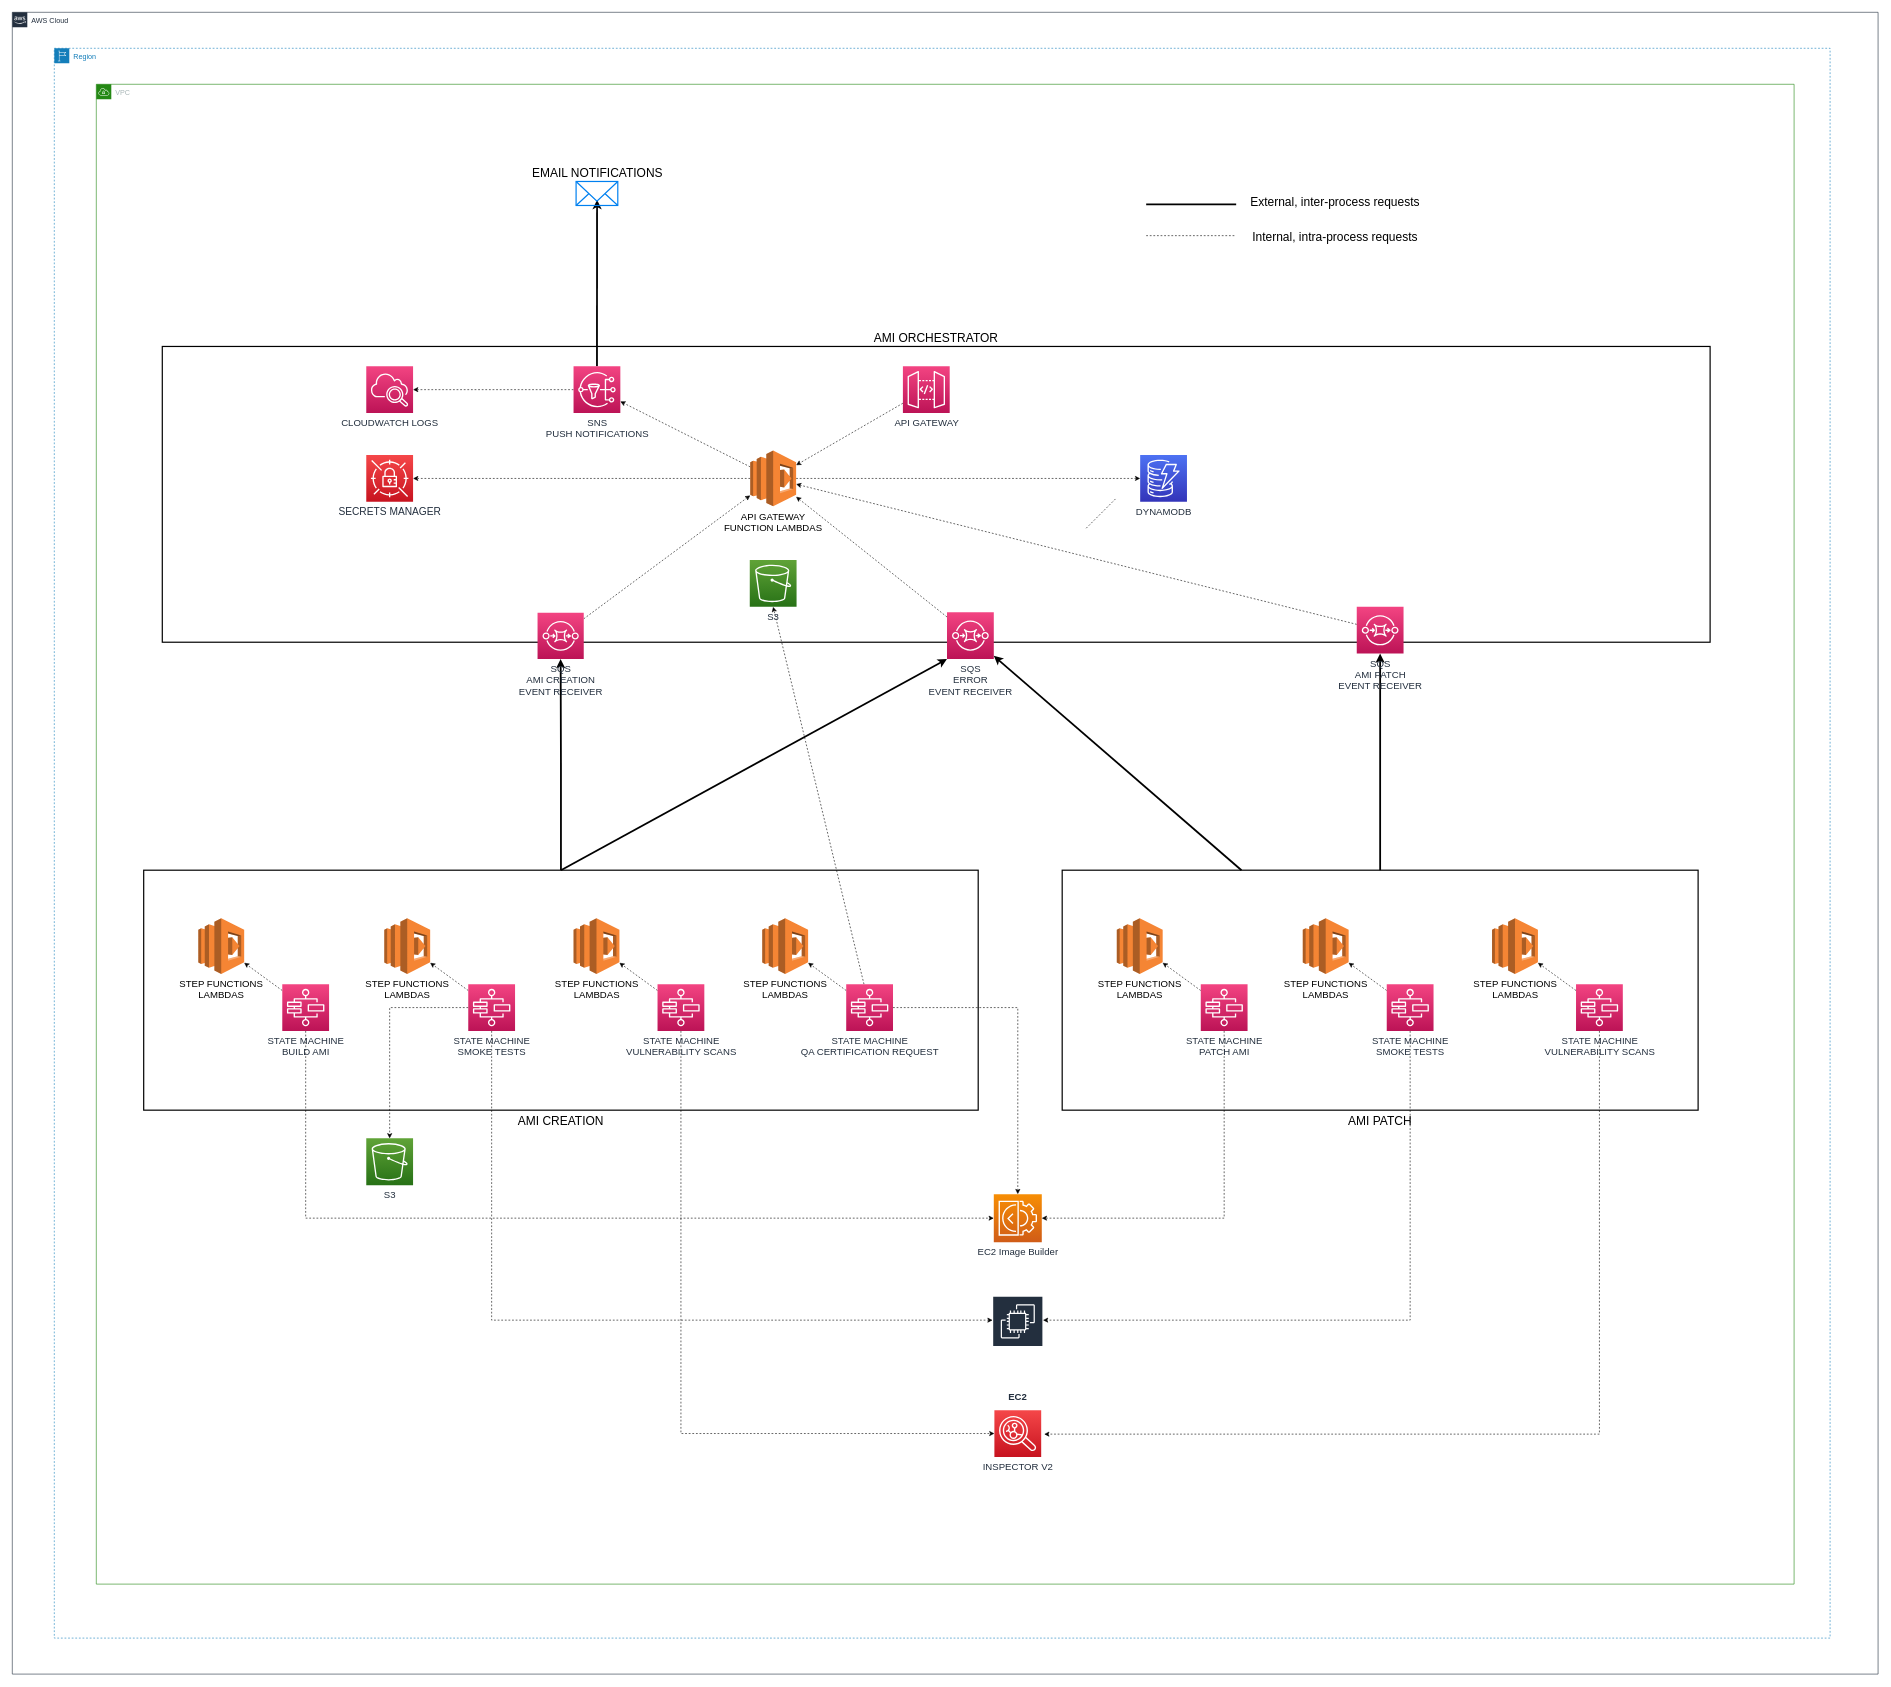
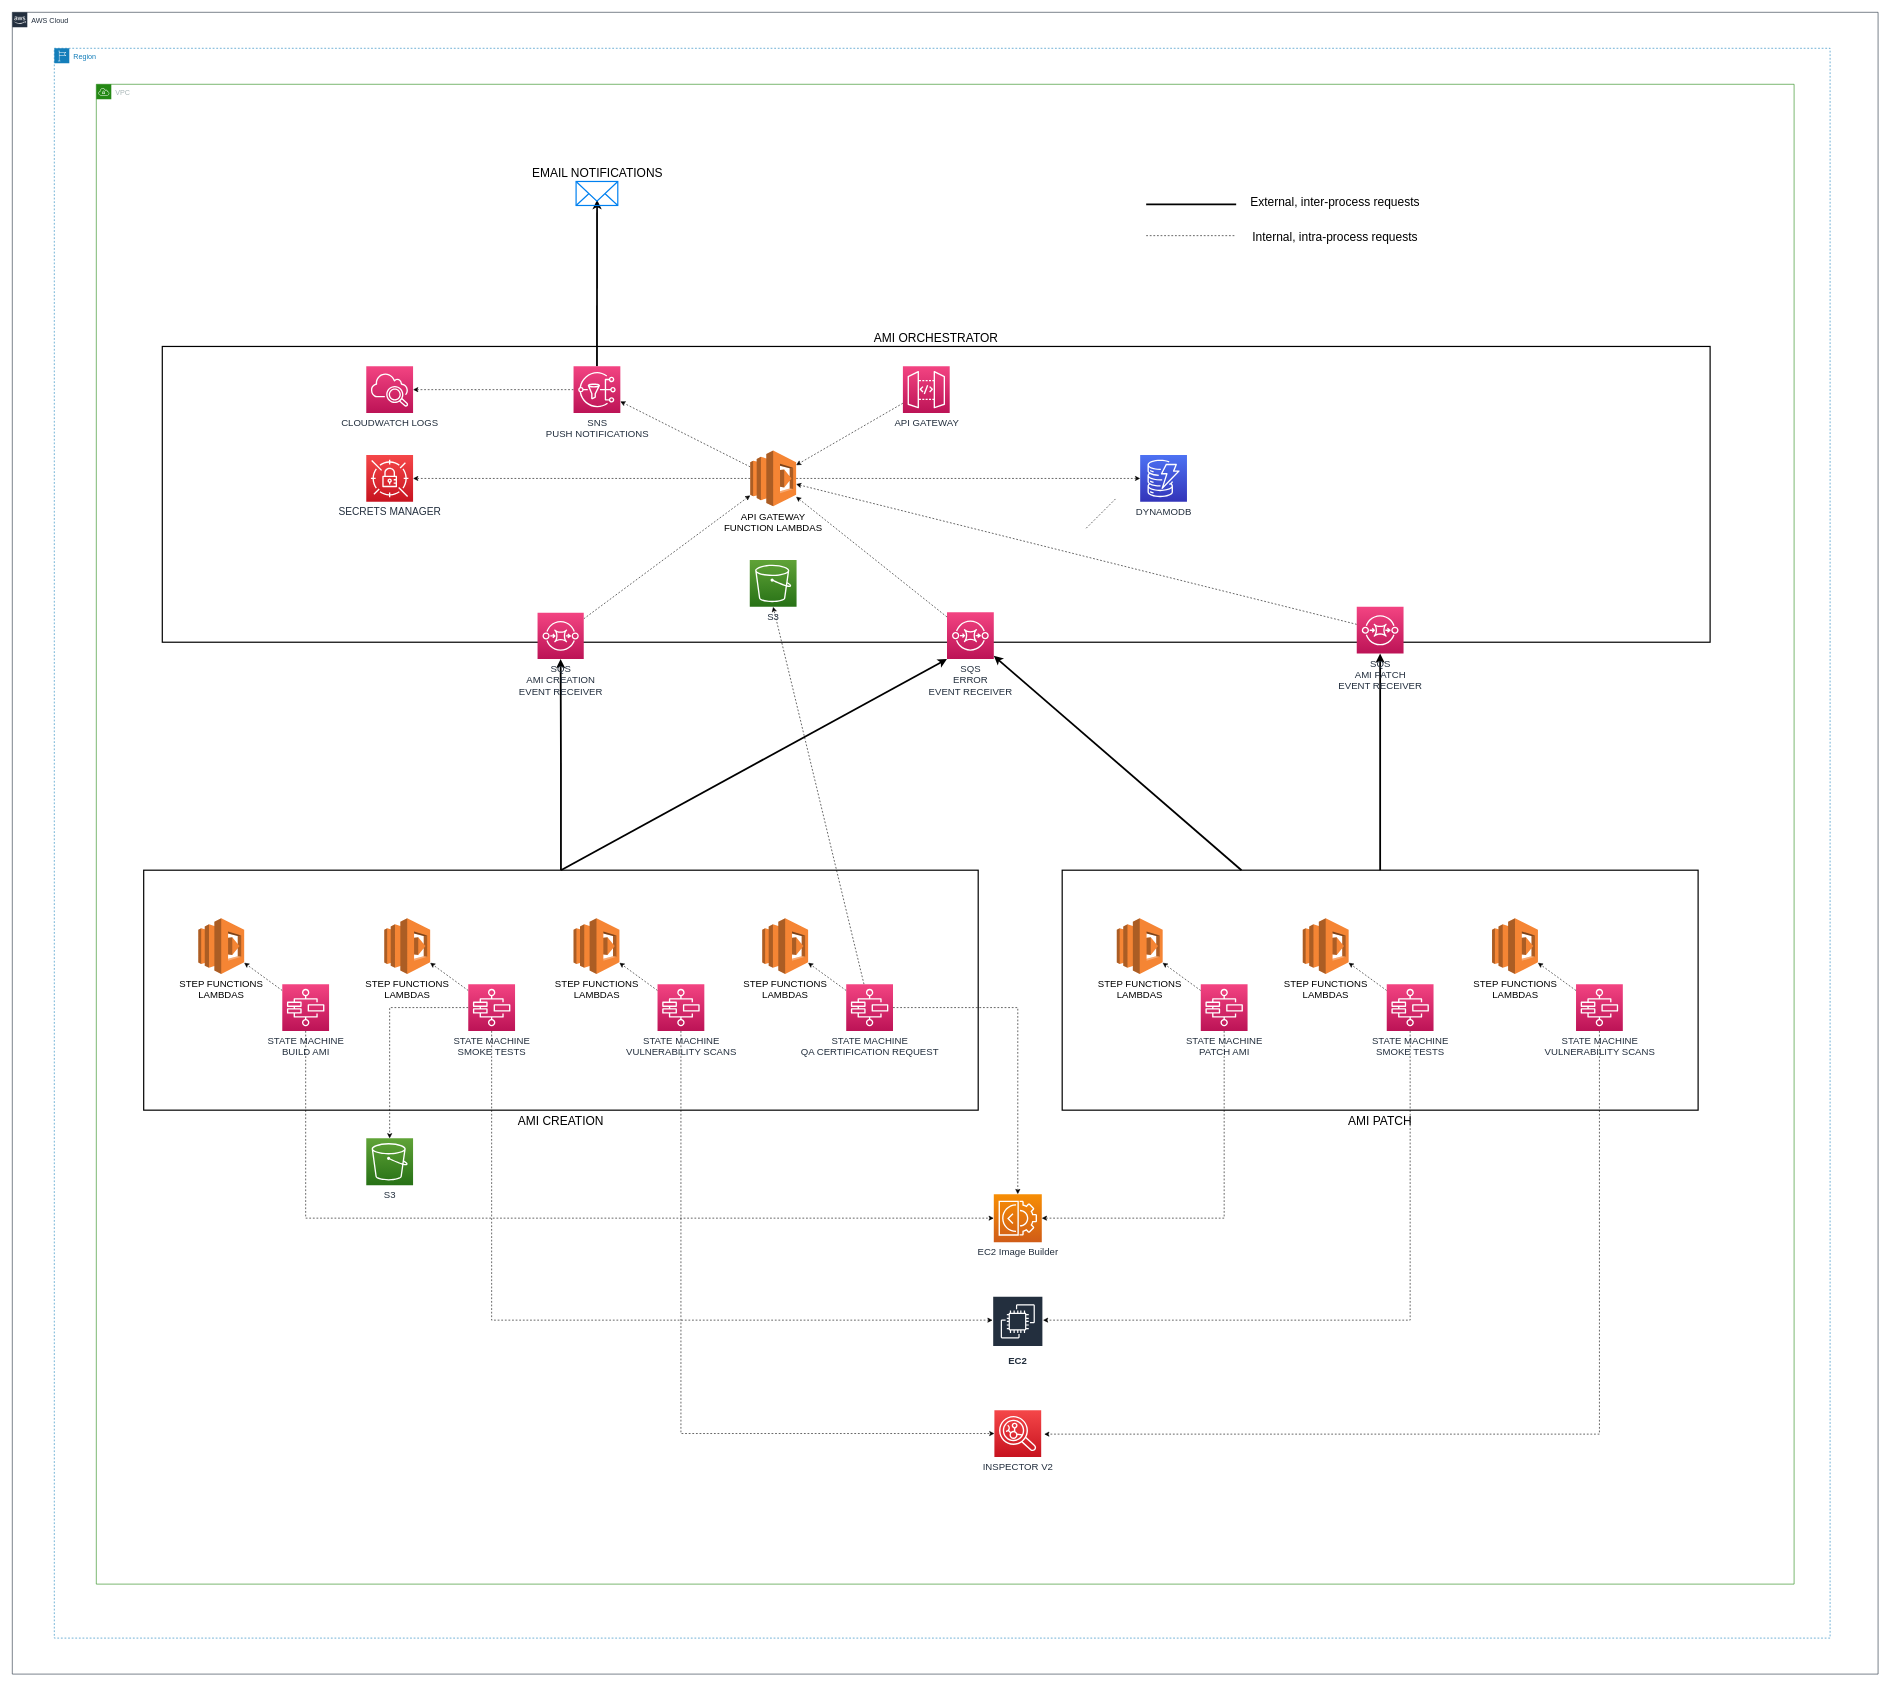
node "EC2": size 50x108 -> 50x72
